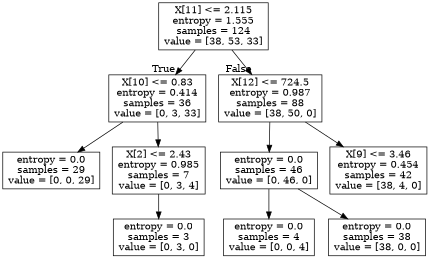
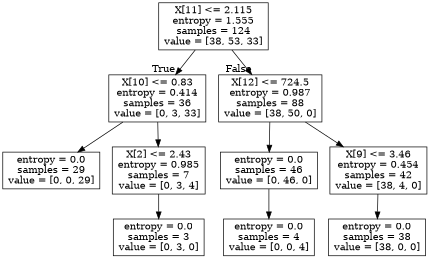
edge "entropy = 0.0 samples = 46 value = [0, 46, 0]" -> "entropy = 0.0 samples = 38 value = [38, 0, 0]": now "X[9] <= 3.46 entropy = 0.454 samples = 42 value = [38, 4, 0]" -> "entropy = 0.0 samples = 38 value = [38, 0, 0]"
